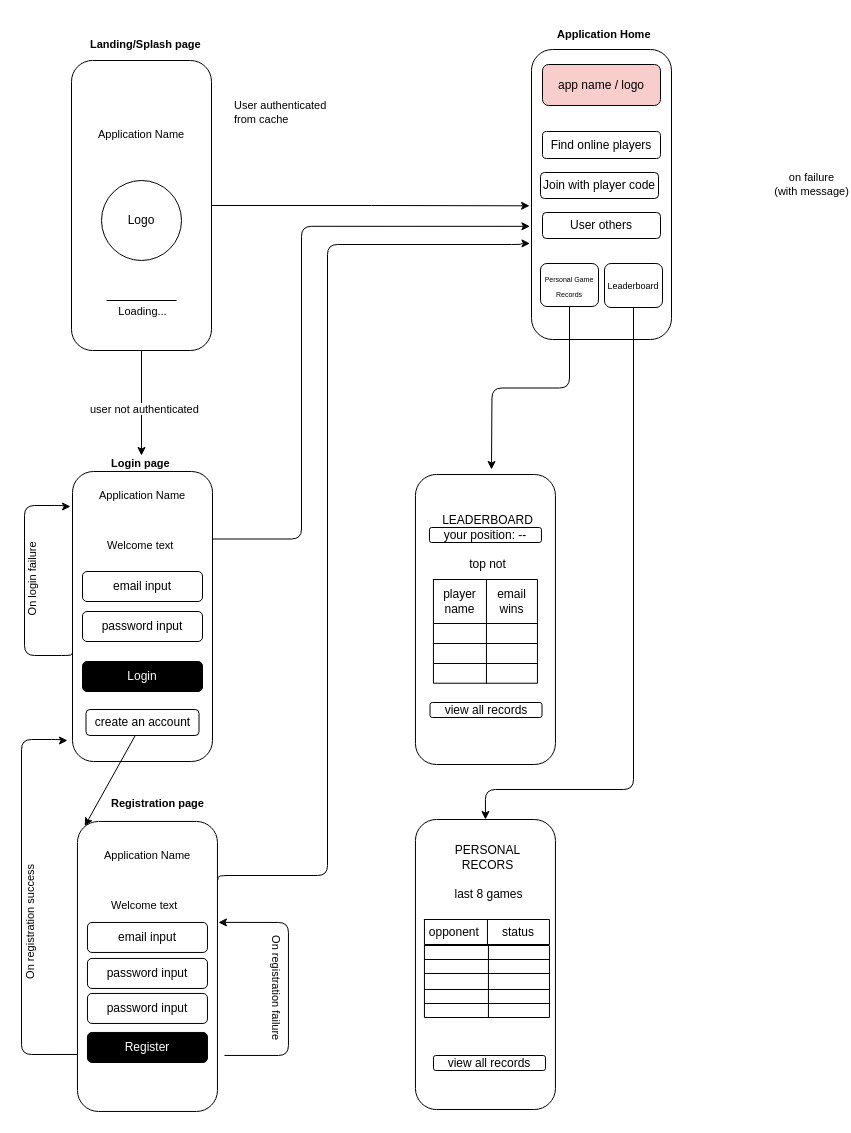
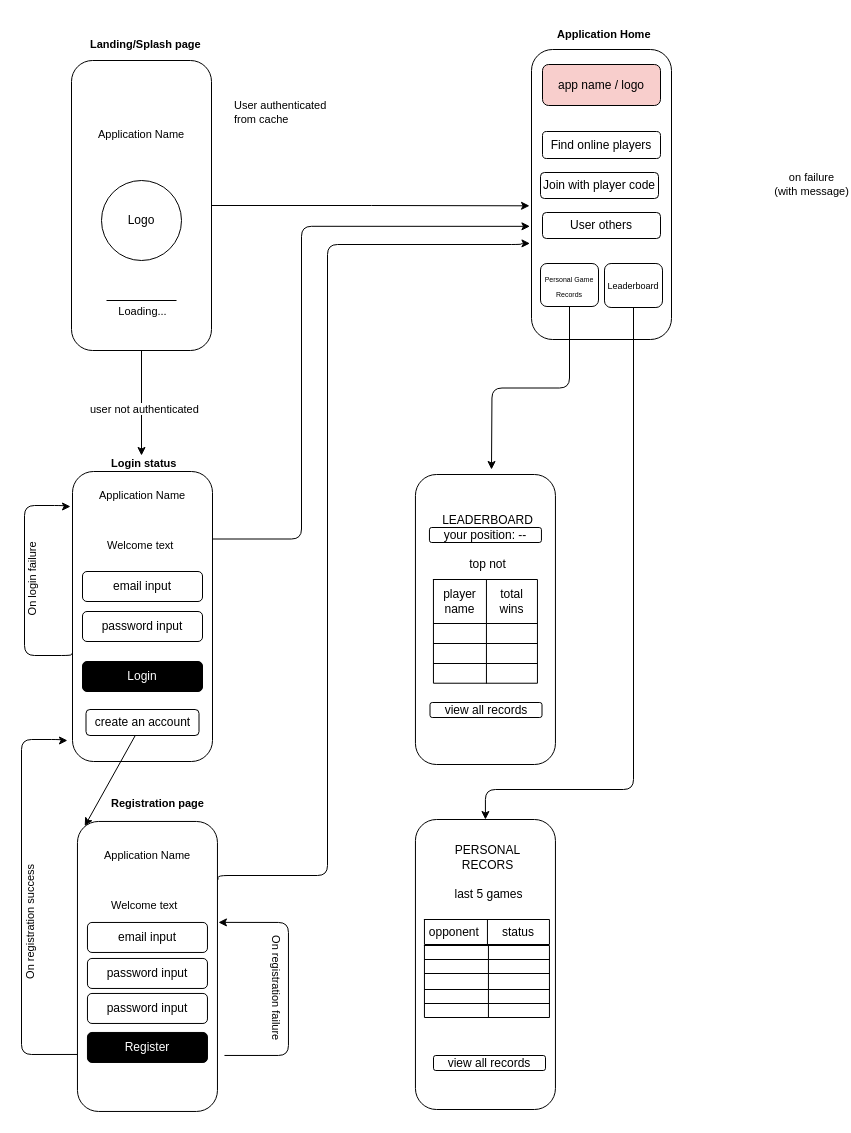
node "Login page": label "Login page" -> "Login status"
node "email wins": label "email wins" -> "total wins"
node "last 8 games": label "last 8 games" -> "last 5 games"
